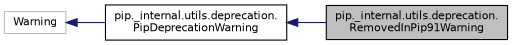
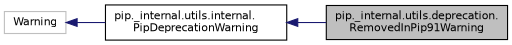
node "pip._internal.utils.deprecation. PipDeprecationWarning": label "pip._internal.utils.deprecation. PipDeprecationWarning" -> "pip._internal.utils.internal. PipDeprecationWarning"
